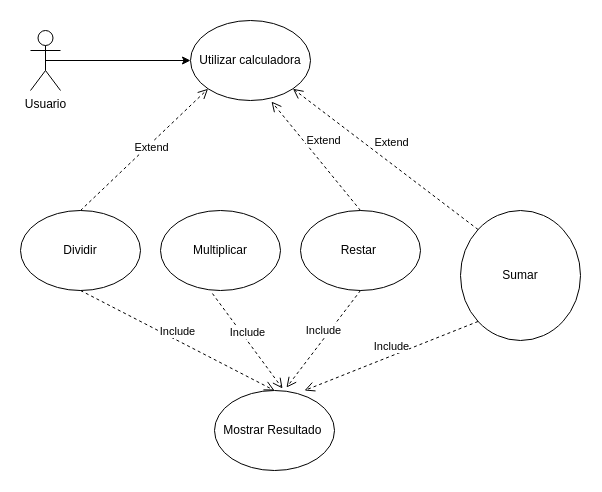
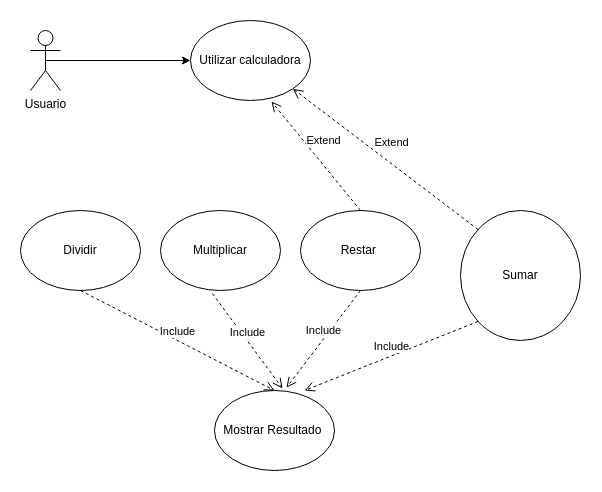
edge "Dividir" -> "Utilizar calculadora": removed, label "Extend"
